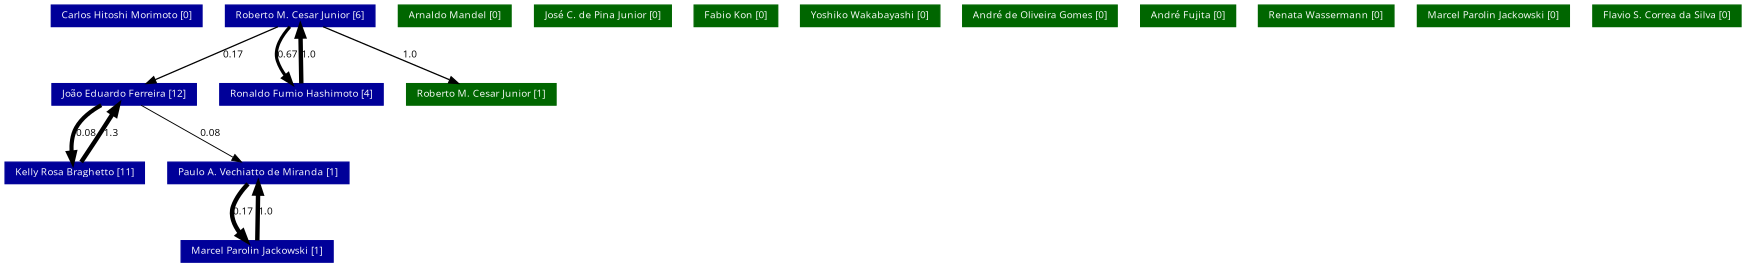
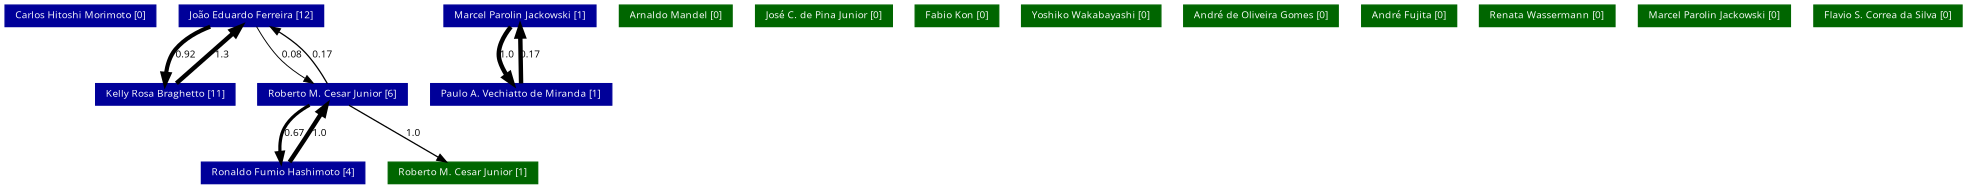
edge "João Eduardo Ferreira [12]" -> "Paulo A. Vechiatto de Miranda [1]": now "João Eduardo Ferreira [12]" -> "Roberto M. Cesar Junior [6]"
edge "João Eduardo Ferreira [12]" -> "Kelly Rosa Braghetto [11]": label "0.08" -> "0.92"
